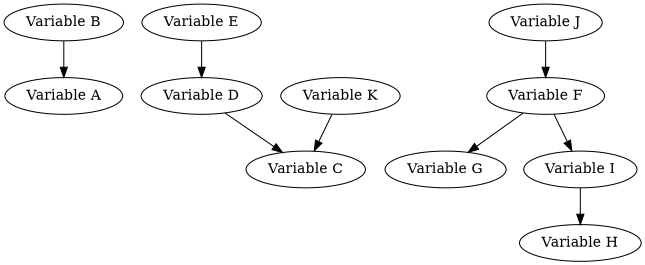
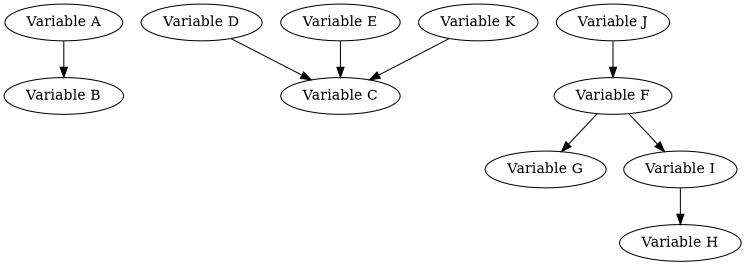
edge "Variable B" -> "Variable A": reversed
edge "Variable E" -> "Variable D": now "Variable E" -> "Variable C"
